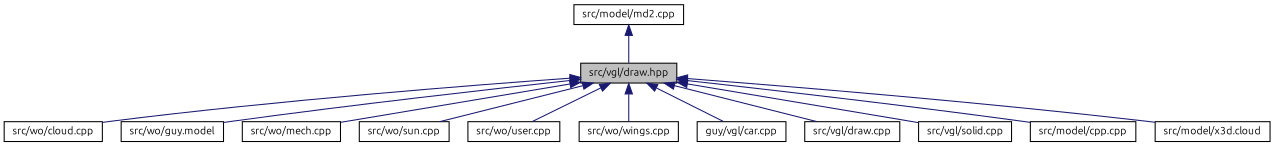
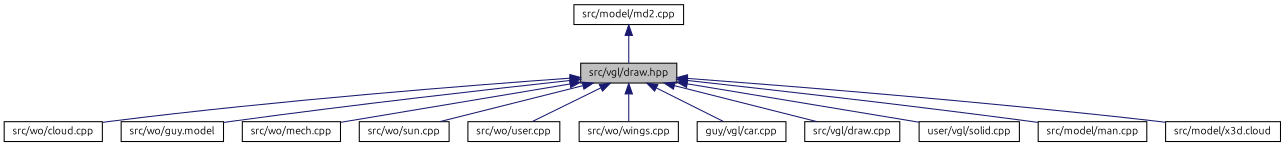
node "src/vgl/solid.cpp": label "src/vgl/solid.cpp" -> "user/vgl/solid.cpp"
node "src/model/cpp.cpp": label "src/model/cpp.cpp" -> "src/model/man.cpp"
